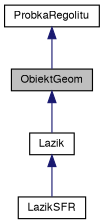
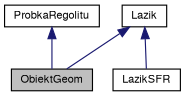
edge "Lazik" -> "ObiektGeom": reversed
